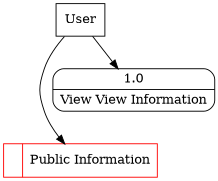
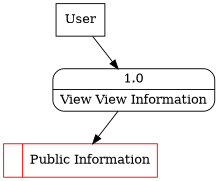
edge "User" -> "Public Information": now "1.0" -> "Public Information"
